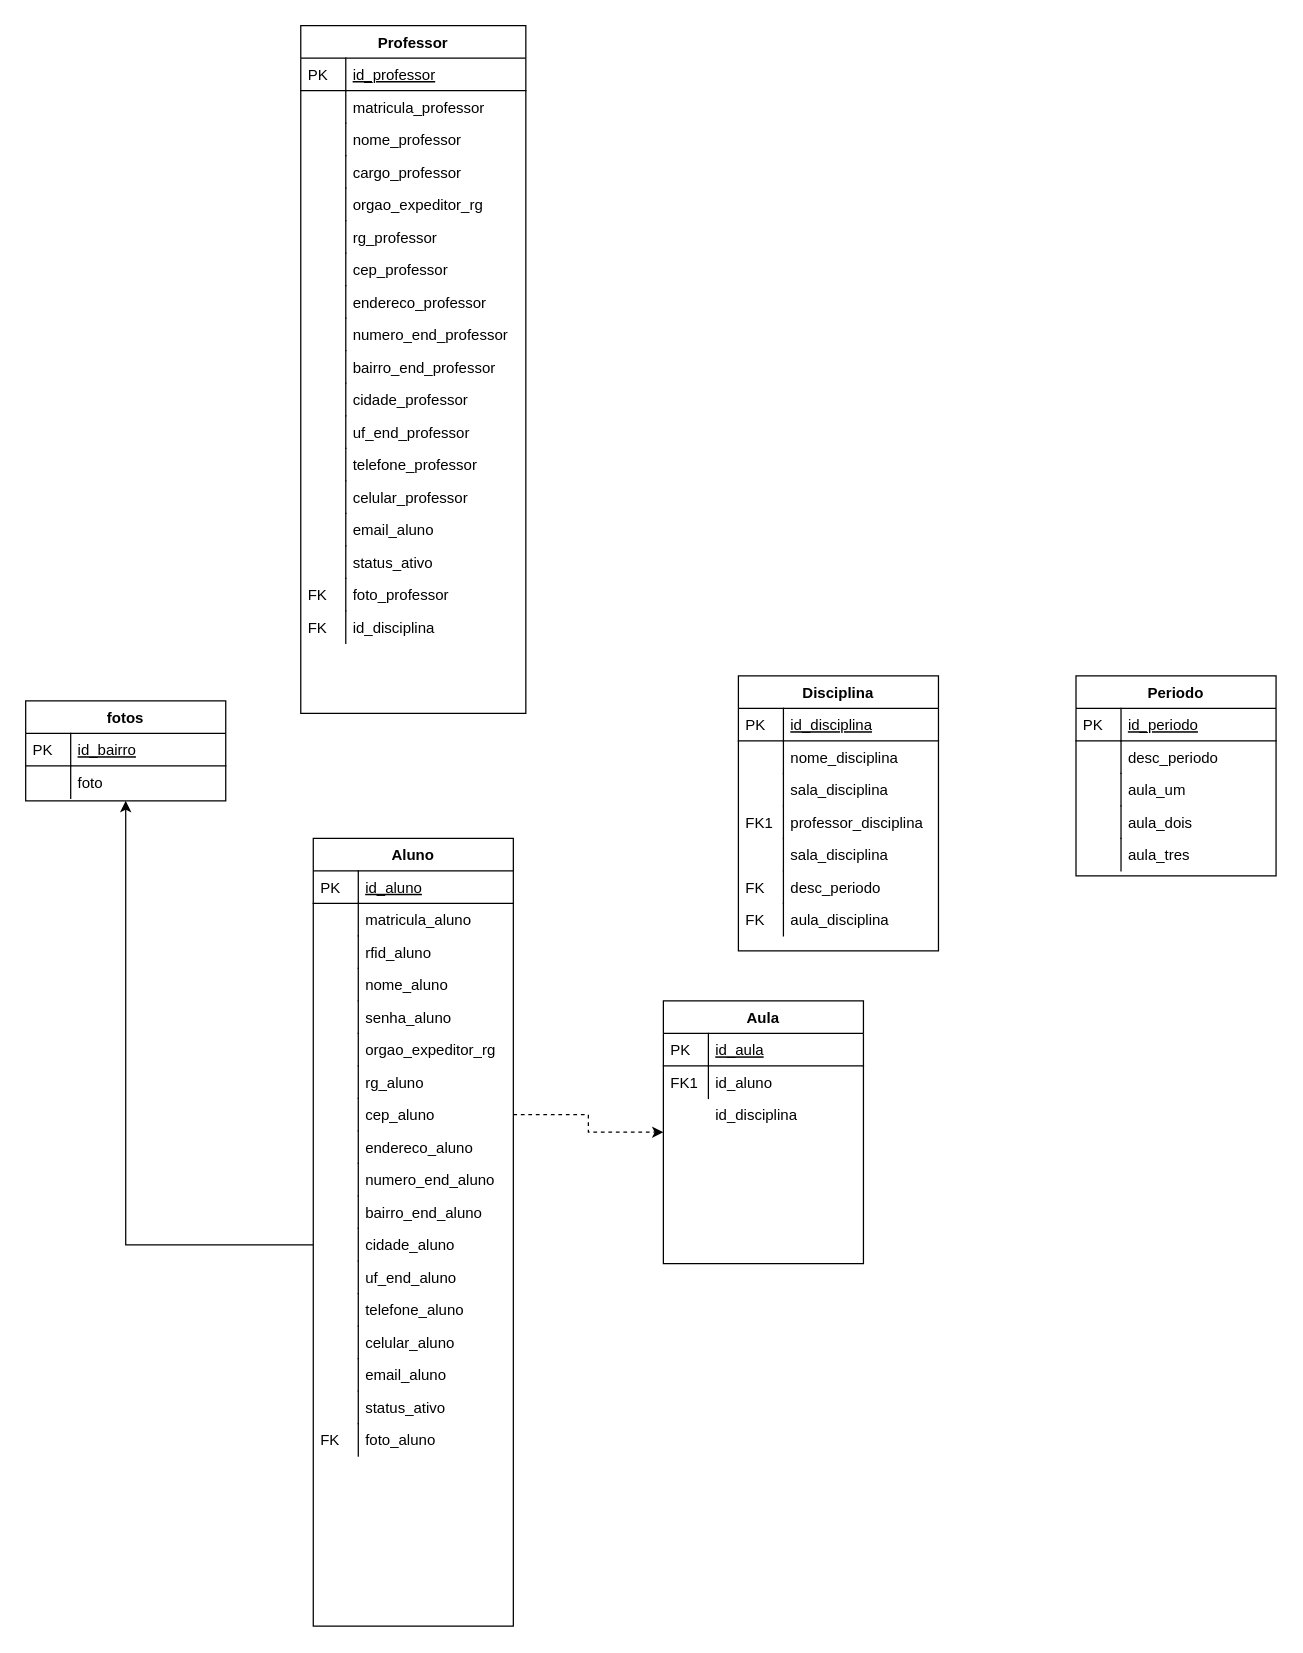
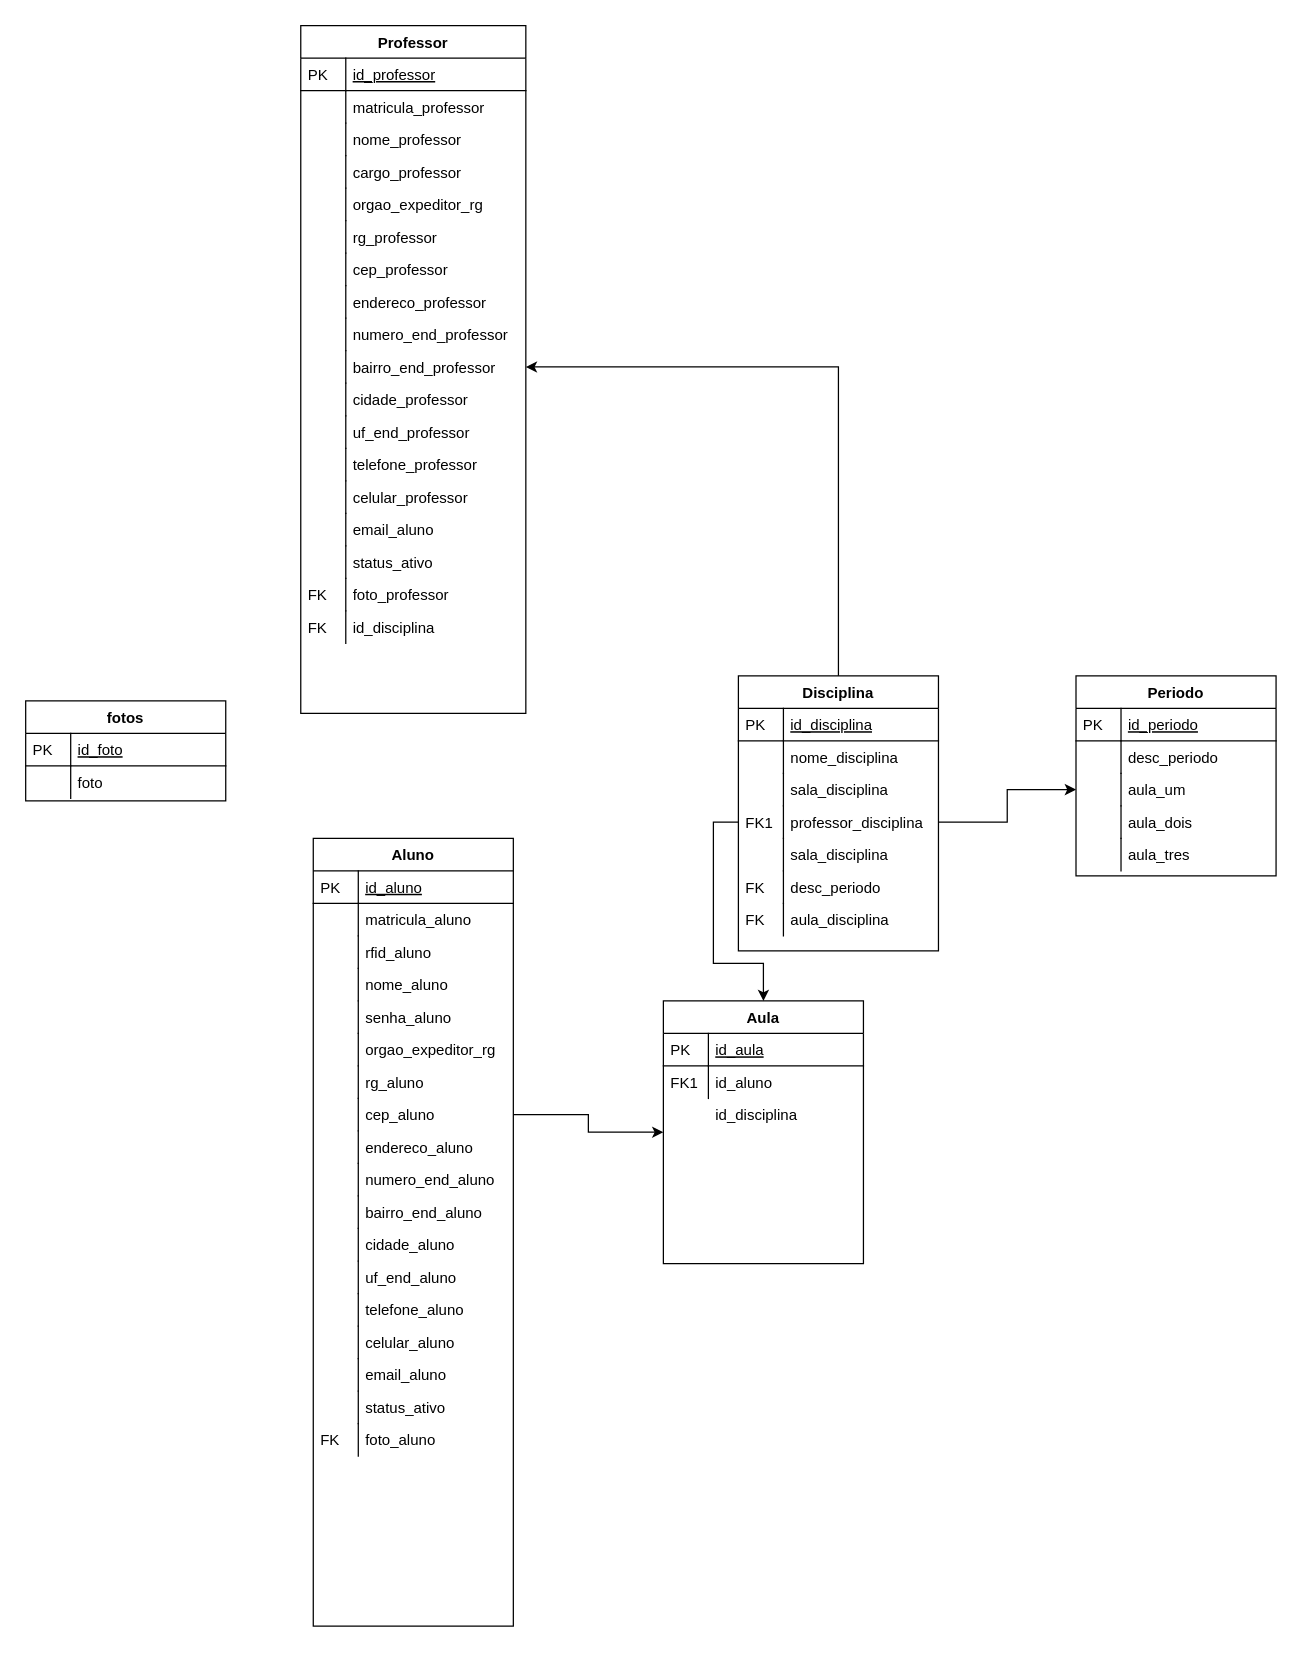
edge "Disciplina" -> "bairro_end_professor": added
node "id_bairro": label "id_bairro" -> "id_foto"
edge "professor_disciplina" -> "aula_um": added
edge "professor_disciplina" -> "Aula": added
edge "cidade_aluno" -> "fotos": removed
edge "cep_aluno" -> "Aula": style dashed -> solid
